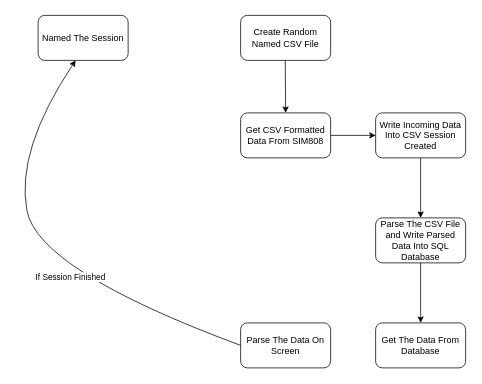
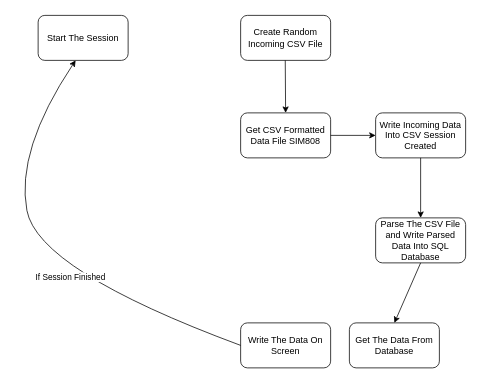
node "Named The Session": label "Named The Session" -> "Start The Session"
node "Create Random Named CSV File": label "Create Random Named CSV File" -> "Create Random Incoming CSV File"
node "Get CSV Formatted Data From SIM808": label "Get CSV Formatted Data From SIM808" -> "Get CSV Formatted Data File SIM808"
node "Parse The Data On Screen": label "Parse The Data On Screen" -> "Write The Data On Screen"
node "Get The Data From Database": moved (420, 345) -> (394, 345)
